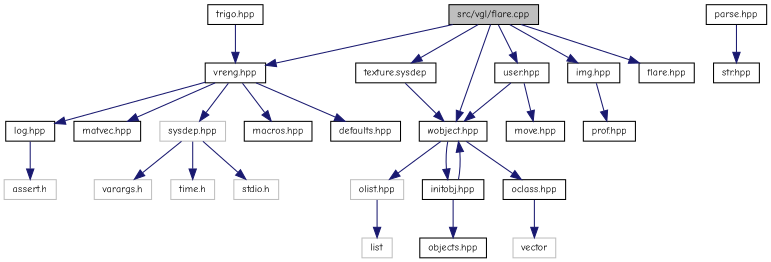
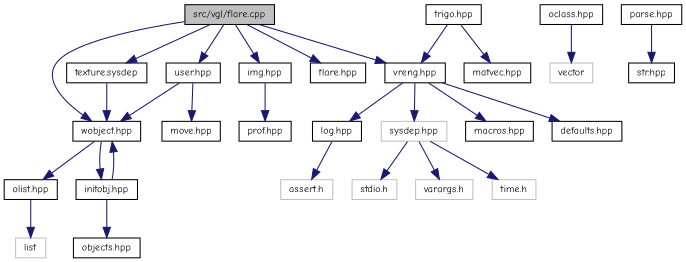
edge "vreng.hpp" -> "matvec.hpp": now "trigo.hpp" -> "matvec.hpp"
edge "wobject.hpp" -> "oclass.hpp": removed
node "olist.hpp": color grey75 -> black
